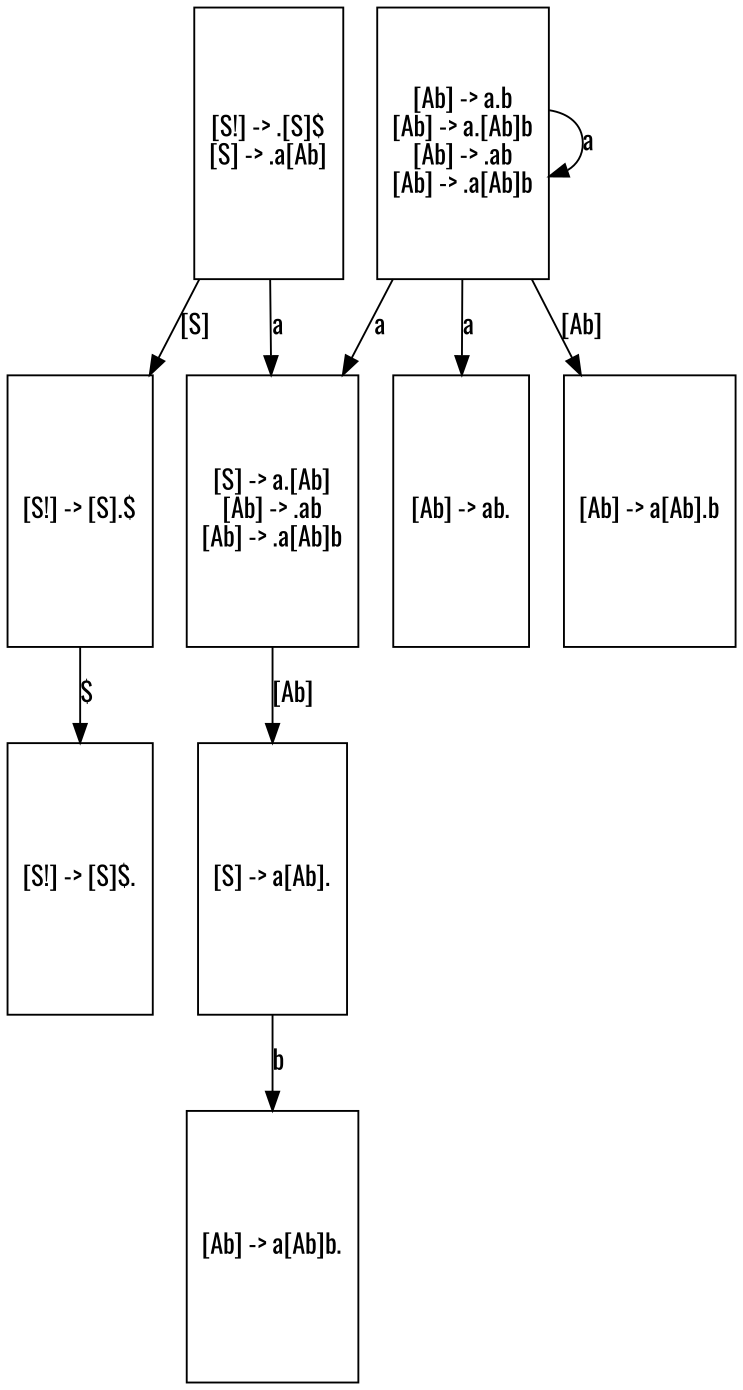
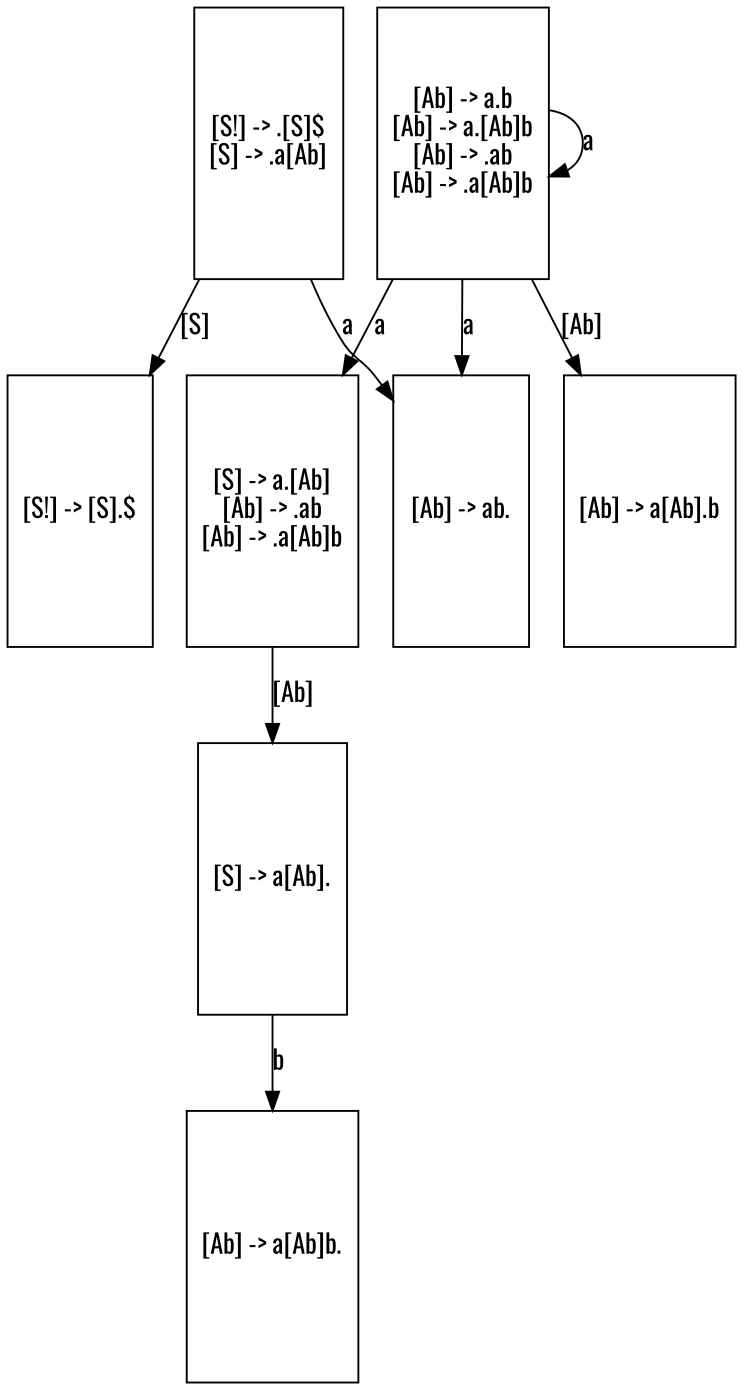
edge "[S!] -> .[S]$ [S] -> .a[Ab]" -> "[S] -> a.[Ab] [Ab] -> .ab [Ab] -> .a[Ab]b": now "[S!] -> .[S]$ [S] -> .a[Ab]" -> "[Ab] -> ab."
node "[S!] -> [S]$.": removed
